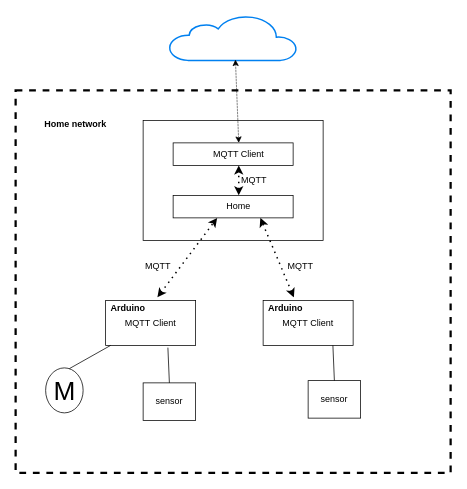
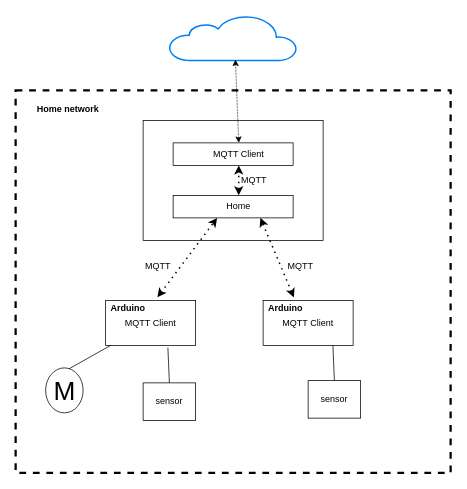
node "Home network": moved (75, 124) -> (68, 109)
